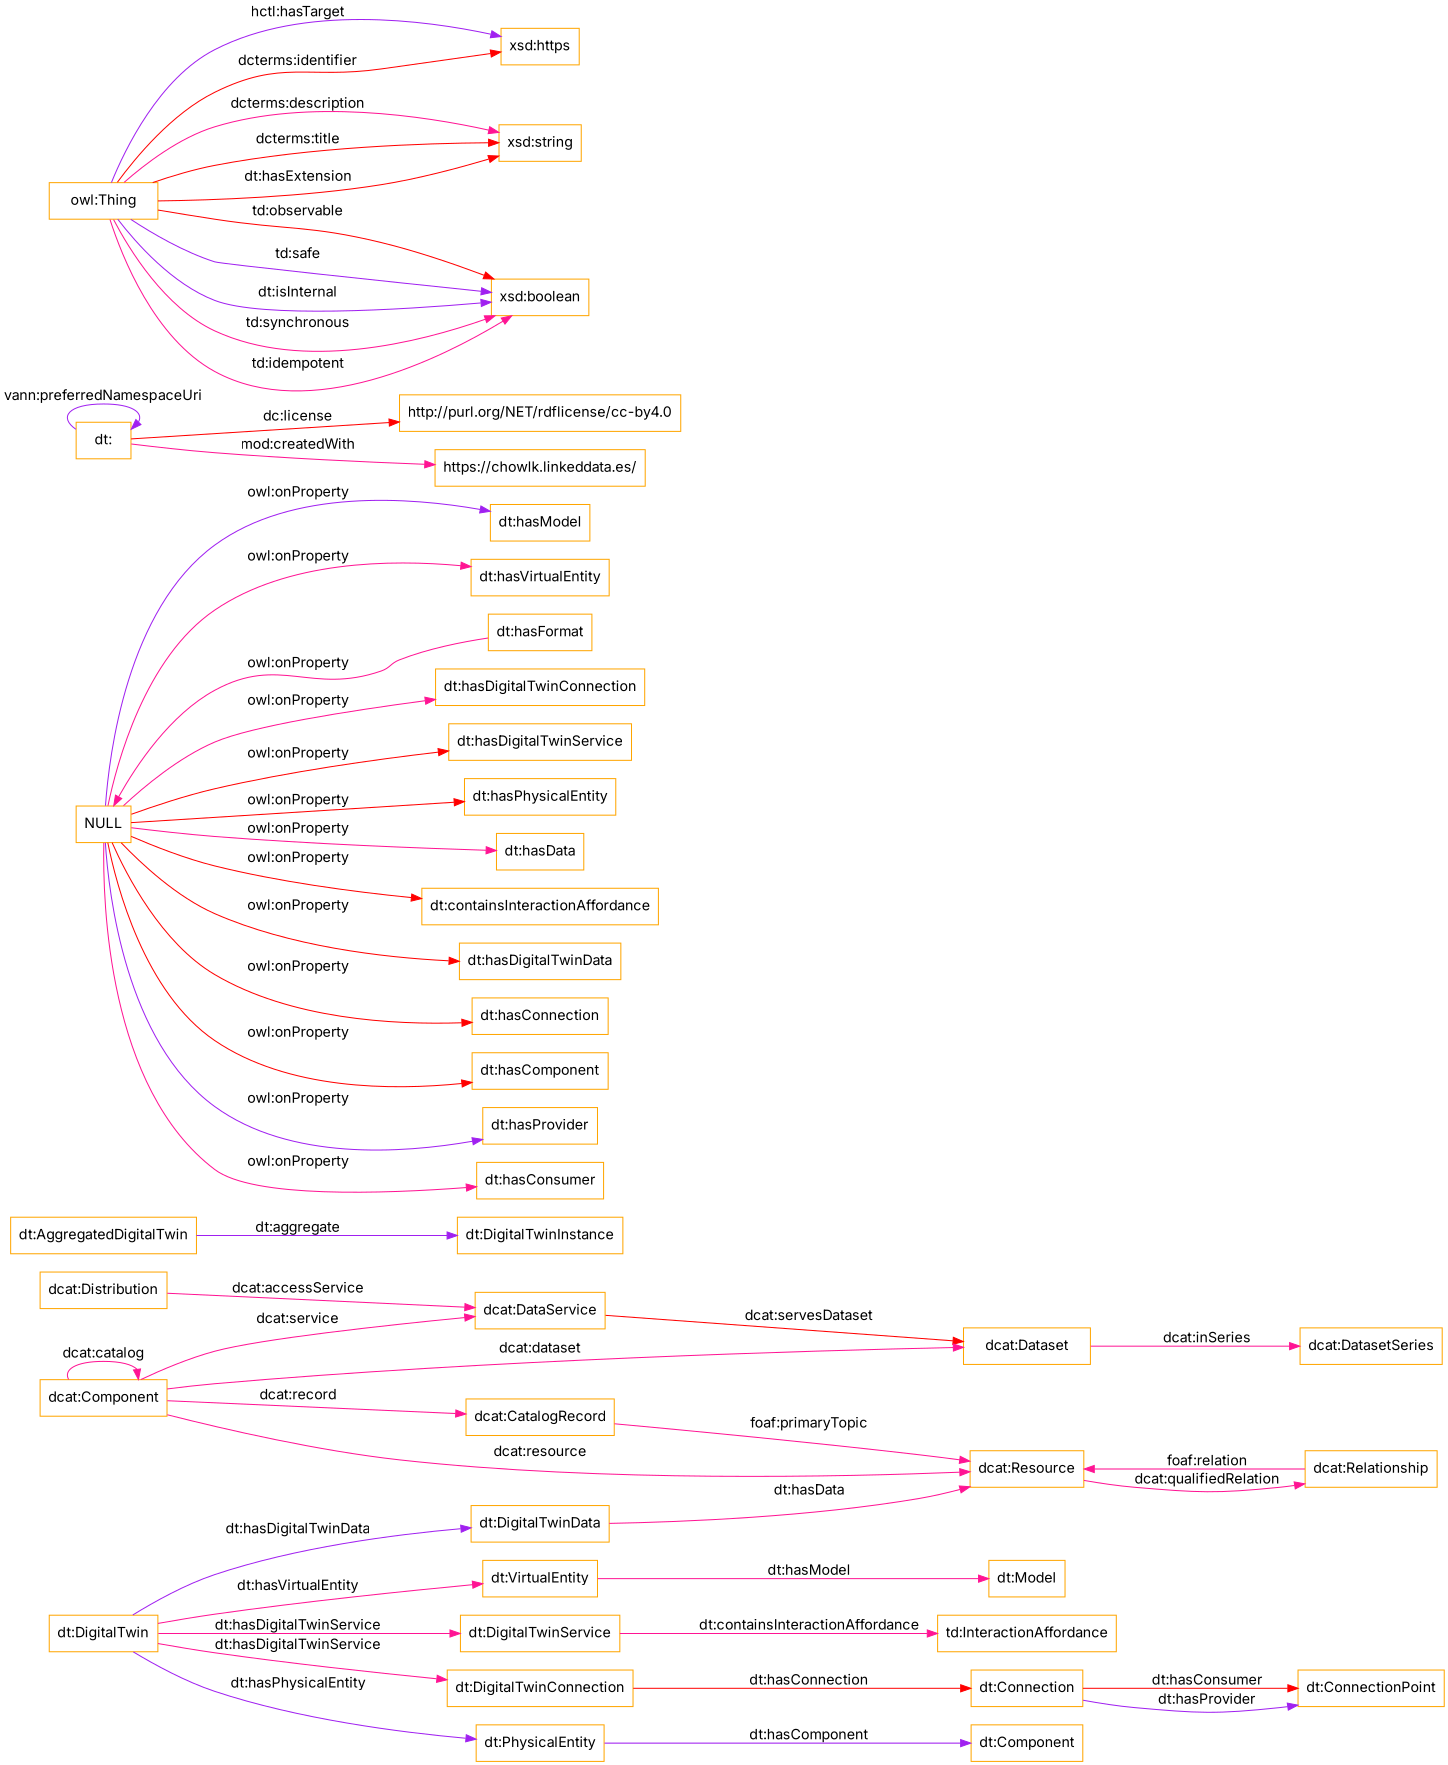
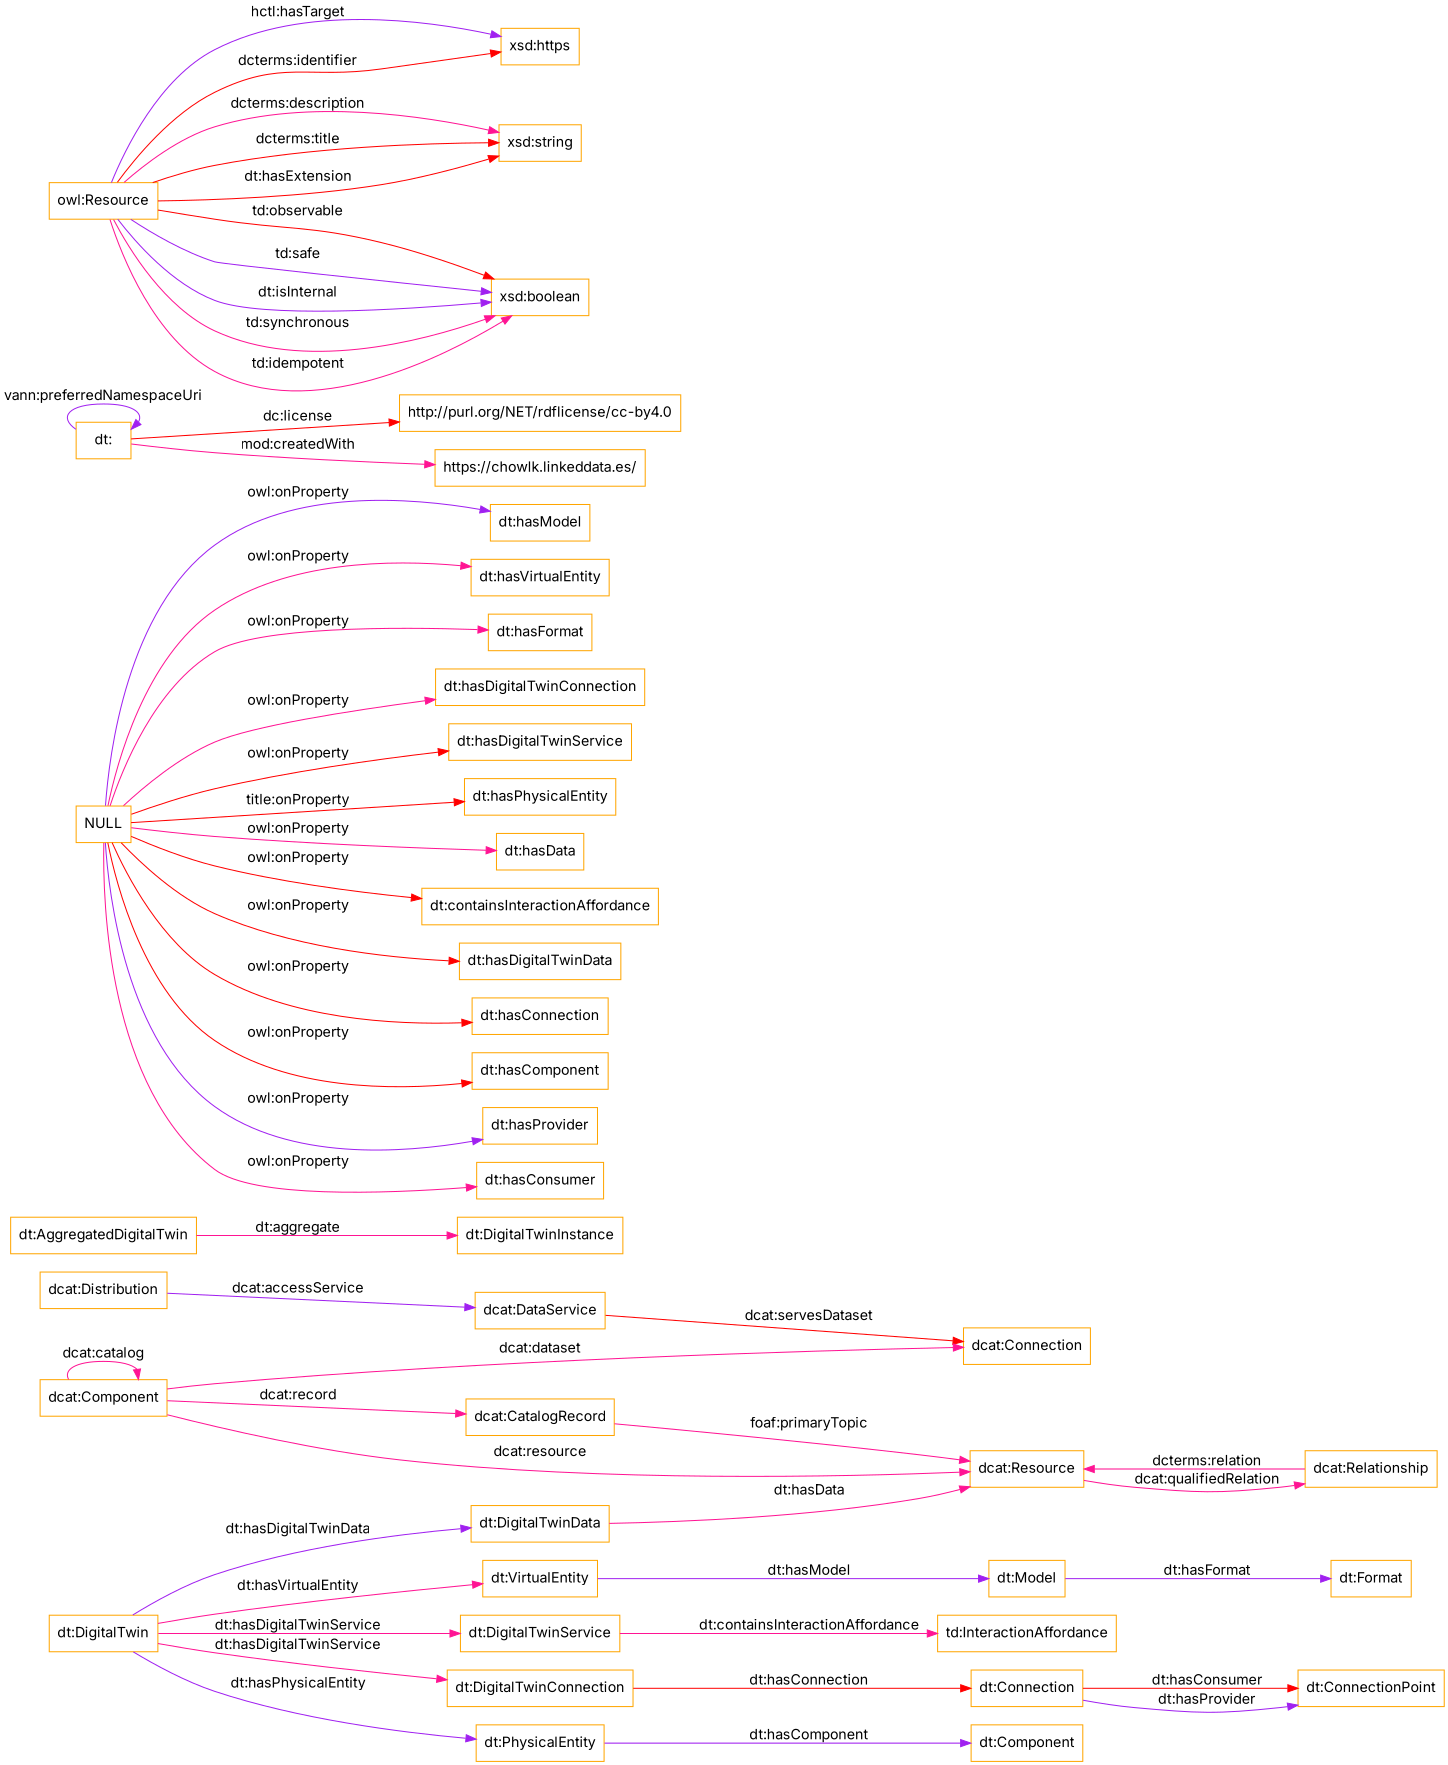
node "owl:Thing": label "owl:Thing" -> "owl:Resource"
edge "dt:hasFormat" -> "NULL": reversed
edge "NULL" -> "dt:hasPhysicalEntity": label "owl:onProperty" -> "title:onProperty"
edge "dt:AggregatedDigitalTwin" -> "dt:DigitalTwinInstance": color purple -> deeppink
edge "dcat:Distribution" -> "dcat:DataService": color deeppink -> purple
edge "dcat:Component" -> "dcat:DataService": removed, label "dcat:service"
node "dcat:Dataset": label "dcat:Dataset" -> "dcat:Connection"
node "dcat:DatasetSeries": removed
edge "dcat:Relationship" -> "dcat:Resource": label "foaf:relation" -> "dcterms:relation"
edge "dt:VirtualEntity" -> "dt:Model": color deeppink -> purple
node "dt:Format": added
